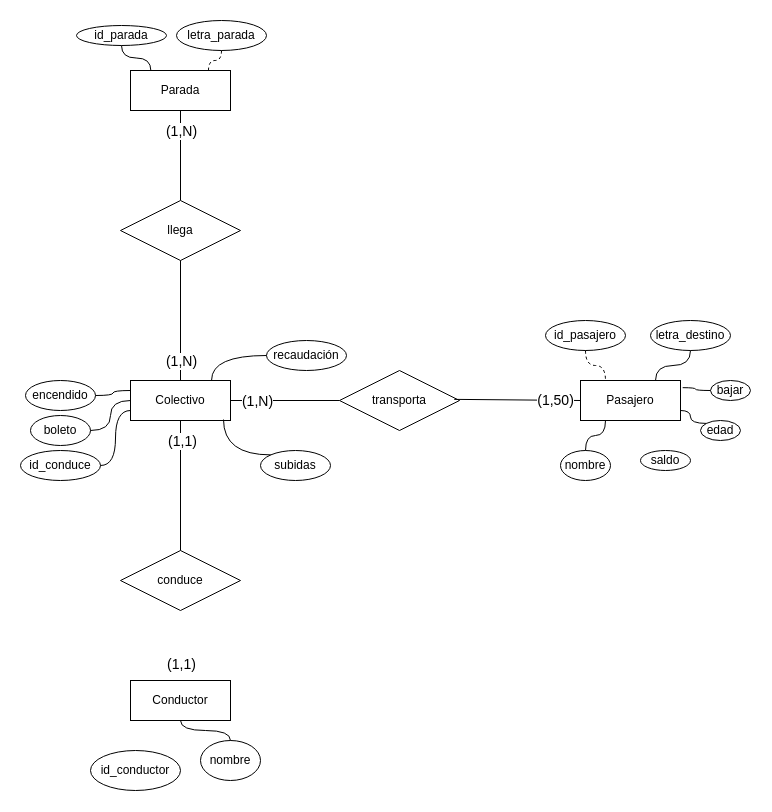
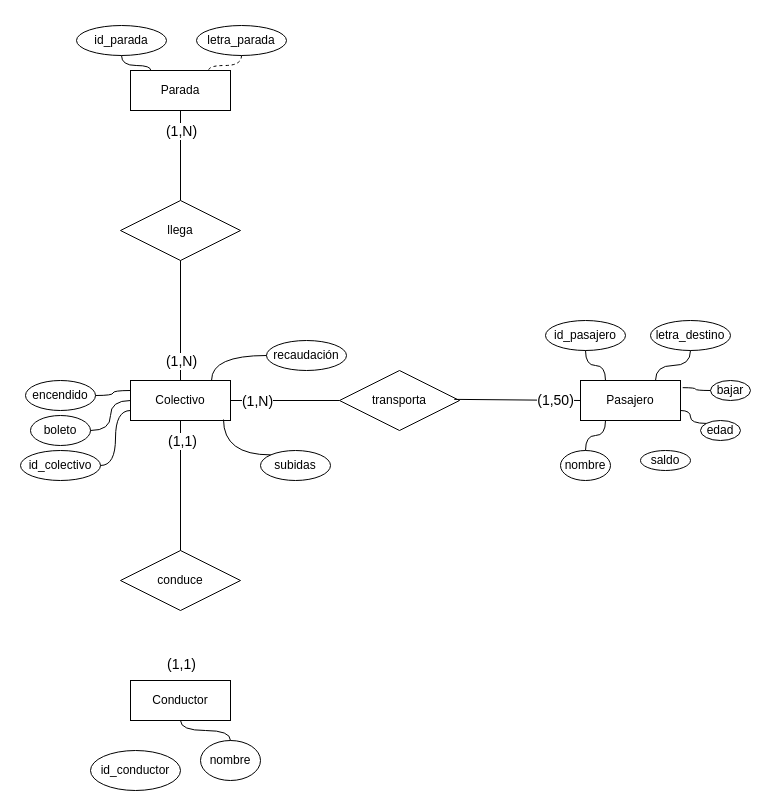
node "id_parada": size 90x20 -> 90x30
node "letra_parada": moved (222, 36) -> (242, 41)
edge "id_pasajero" -- "Pasajero": style dashed -> solid
node "id_conduce": label "id_conduce" -> "id_colectivo"
